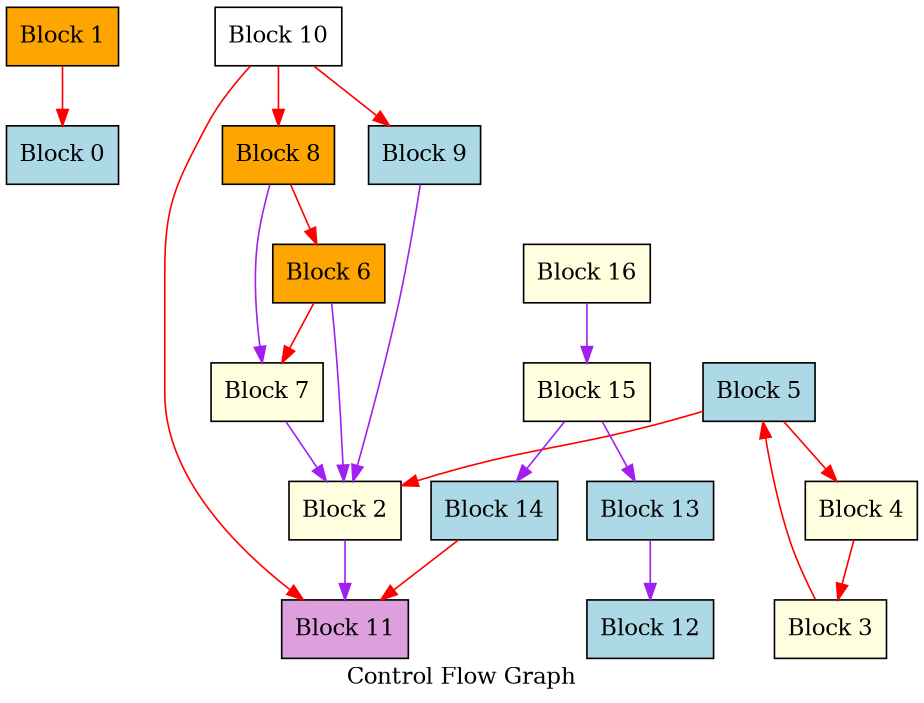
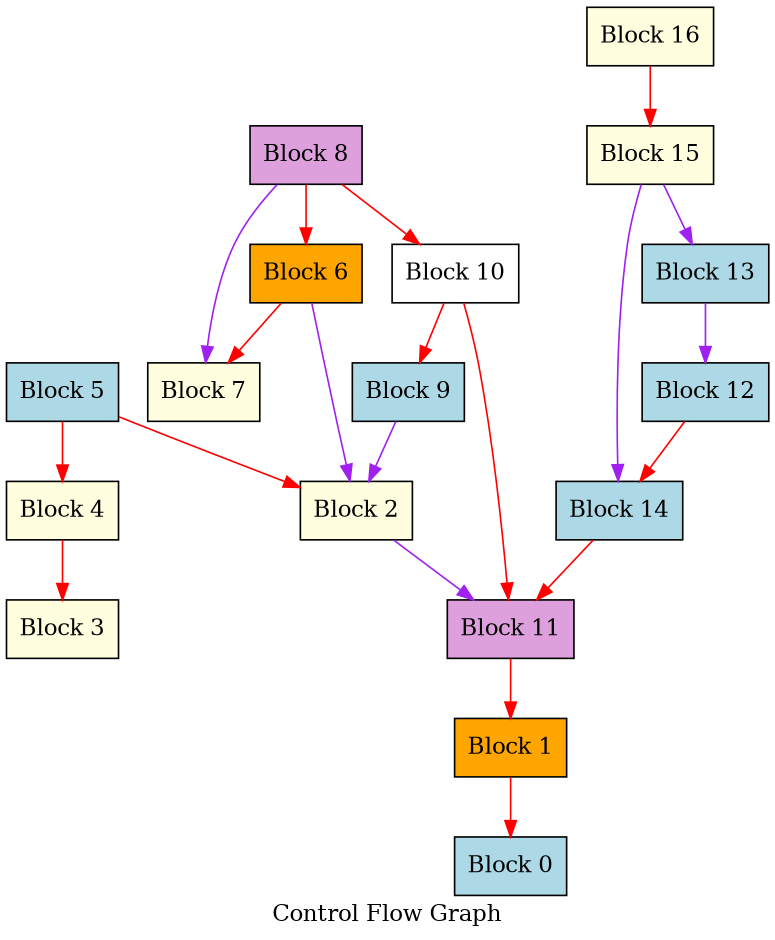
edge "Block 10" -> "Block 8": reversed
node "Block 8": fillcolor orange -> plum
edge "Block 16" -> "Block 15": color purple -> red
edge "Block 7" -> "Block 2": removed
edge "Block 12" -> "Block 14": added
edge "Block 3" -> "Block 5": removed
edge "Block 11" -> "Block 1": added
